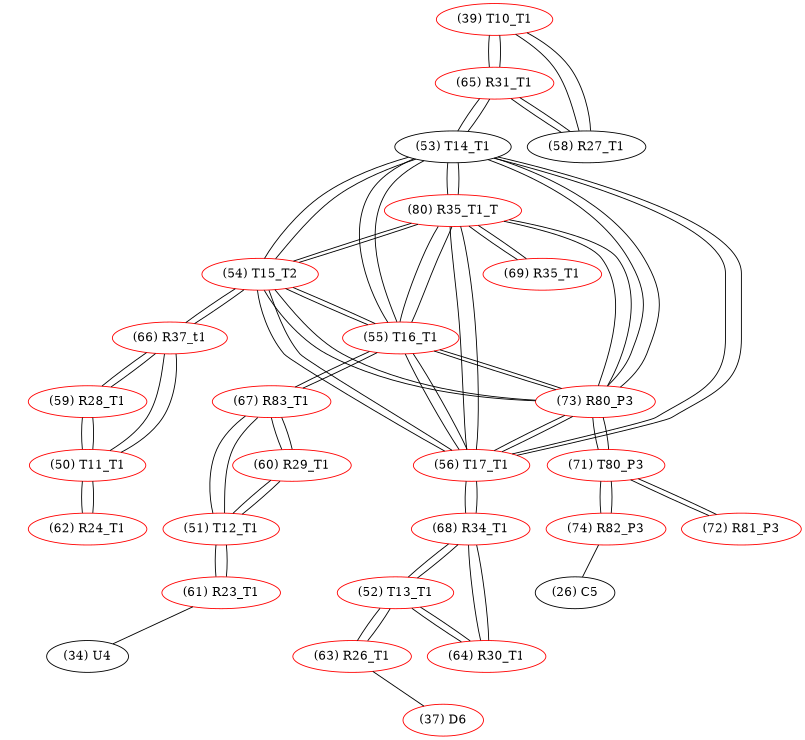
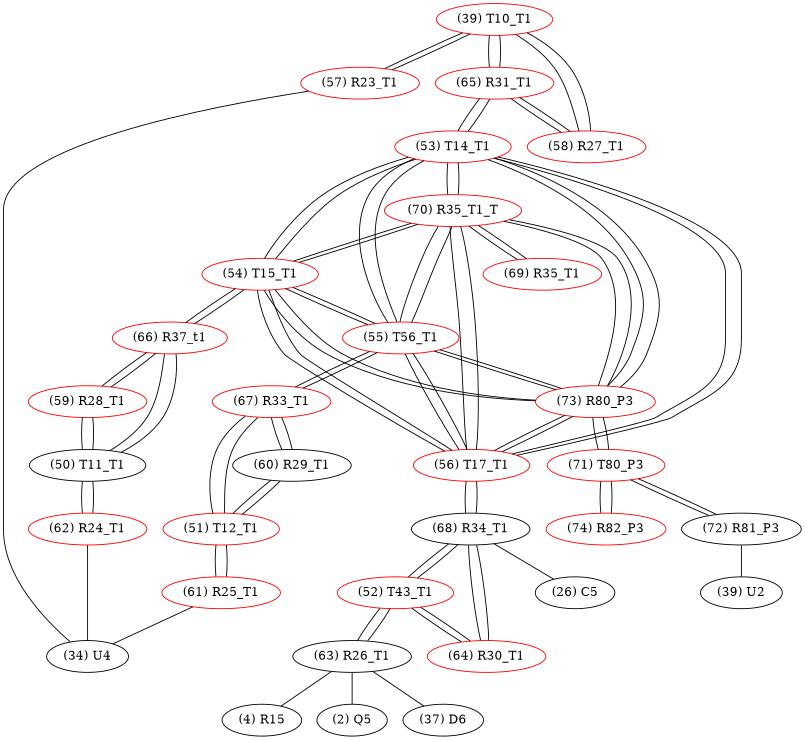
node "(57) R23_T1": added
node "(53) T14_T1": color black -> red
node "(58) R27_T1": color black -> red
node "(80) R35_T1_T": label "(80) R35_T1_T" -> "(70) R35_T1_T"
node "(54) T15_T2": label "(54) T15_T2" -> "(54) T15_T1"
node "(55) T16_T1": label "(55) T16_T1" -> "(55) T56_T1"
node "(67) R83_T1": label "(67) R83_T1" -> "(67) R33_T1"
node "(50) T11_T1": color red -> black
node "(60) R29_T1": color red -> black
node "(68) R34_T1": color red -> black
node "(72) R81_P3": color red -> black
edge "(74) R82_P3" -- "(26) C5": now "(68) R34_T1" -- "(26) C5"
edge "(62) R24_T1" -- "(34) U4": added
node "(61) R23_T1": label "(61) R23_T1" -> "(61) R25_T1"
node "(52) T13_T1": label "(52) T13_T1" -> "(52) T43_T1"
node "(39) U2": added
node "(63) R26_T1": color red -> black
node "(4) R15": added
node "(2) Q5": added
node "(37) D6": color red -> black
